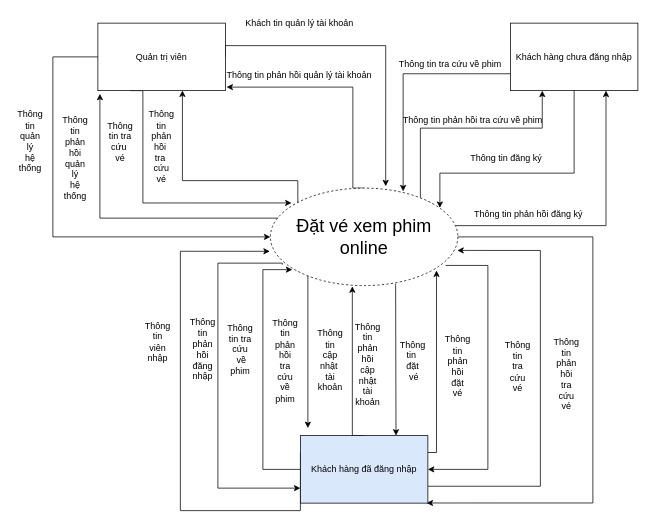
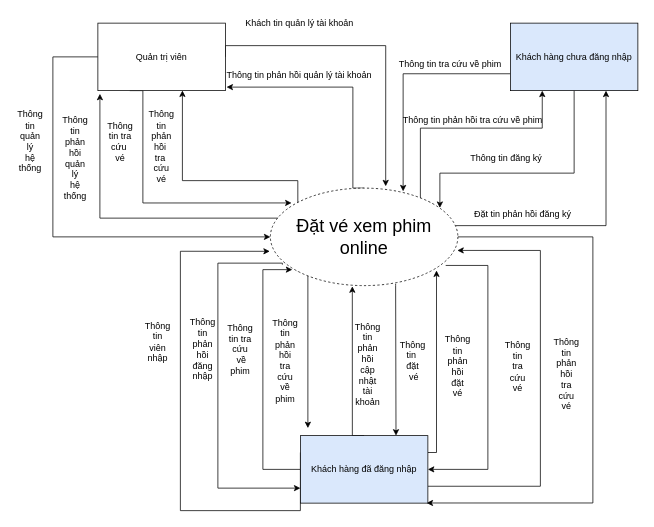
node "Khách hàng chưa đăng nhập": fillcolor #ffffff -> #dae8fc
node "Thông tin phản hồi đăng ký": label "Thông tin phản hồi đăng ký" -> "Đặt tin phản hồi đăng ký"
node "Thông tin cập nhật tài khoản": removed
